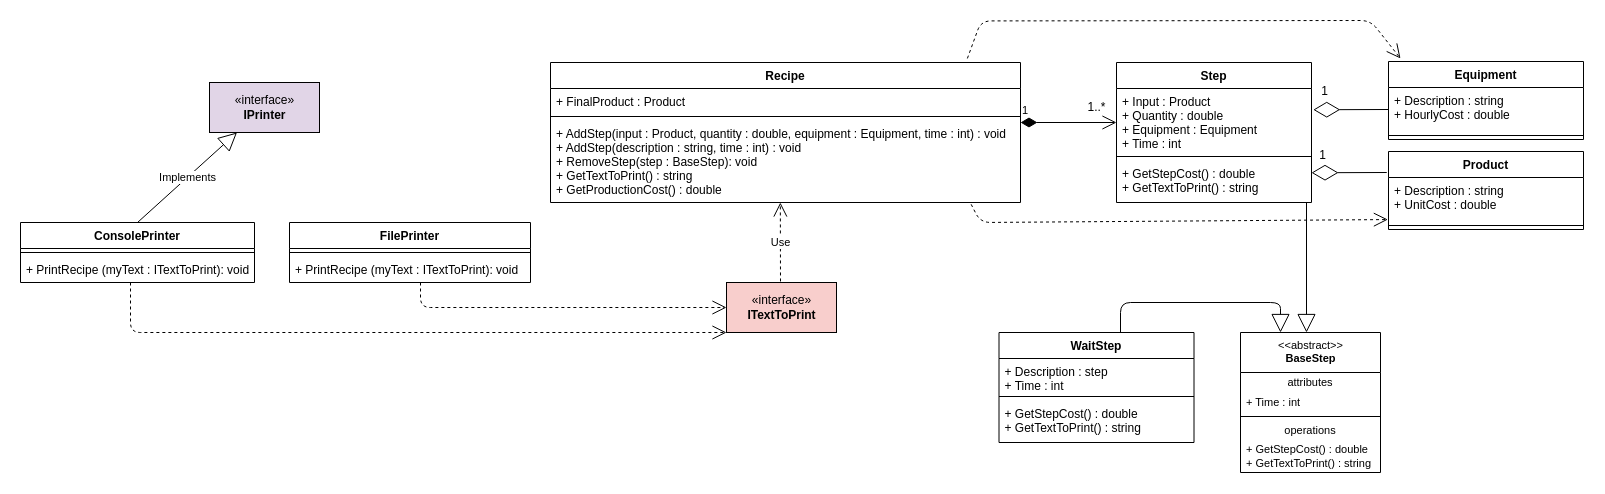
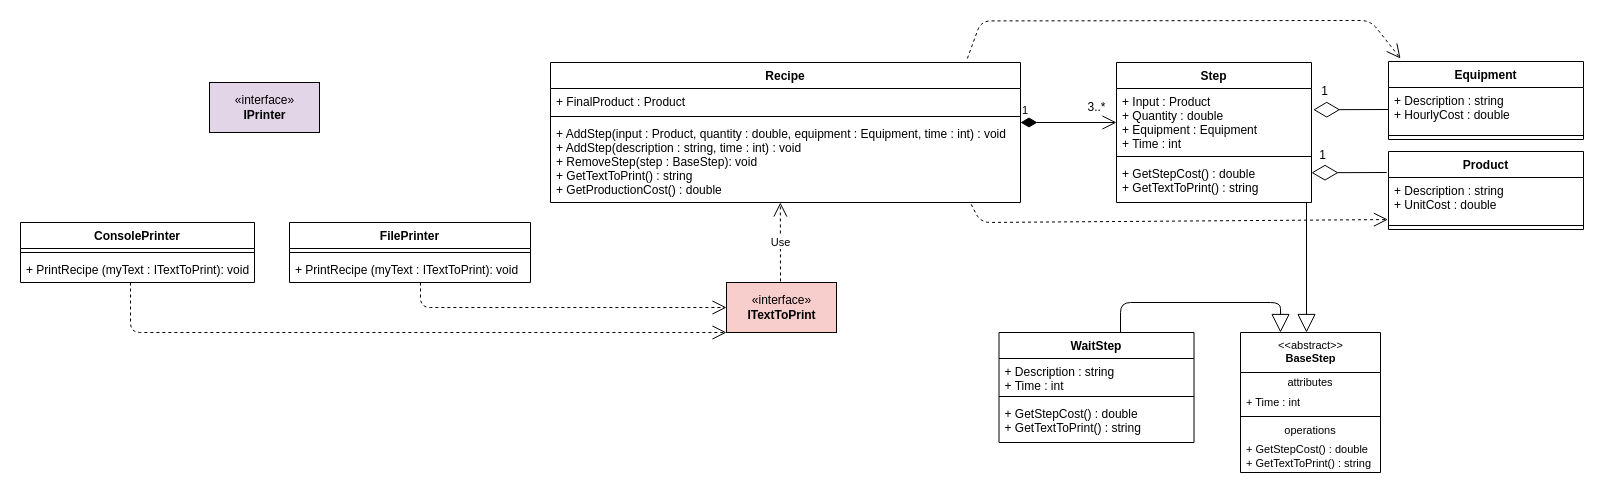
node "1..*": label "1..*" -> "3..*"
edge "ConsolePrinter" -> "«interface» IPrinter": removed, label "Implements"
node "+ Description : step + Time : int": label "+ Description : step + Time : int" -> "+ Description : string + Time : int"
